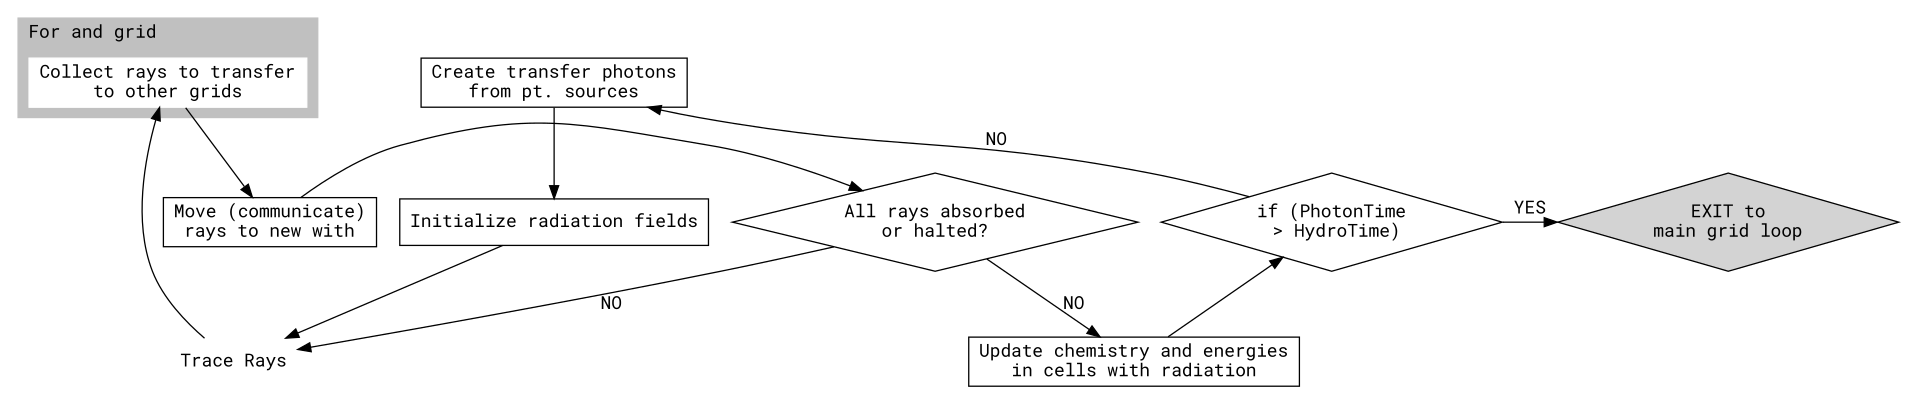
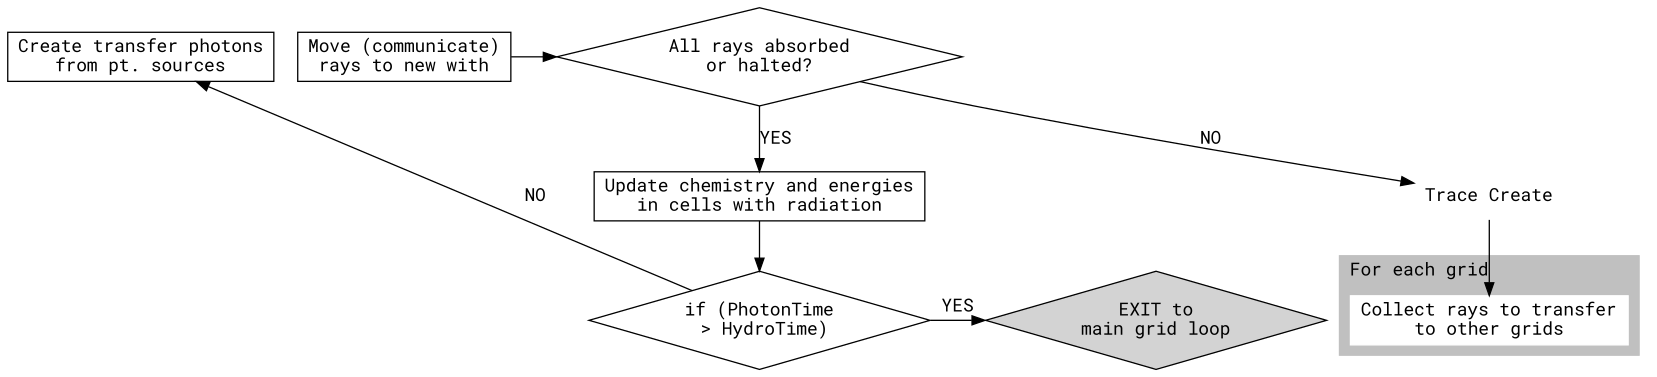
cluster "For and grid": label "For and grid" -> "For each grid"
edge "Collect rays to transfer to other grids" -> "Move (communicate) rays to new with": removed
node "Initialize radiation fields": removed
edge "All rays absorbed or halted?" -> "Update chemistry and energies in cells with radiation": label "NO" -> "YES"
node "Trace Rays": label "Trace Rays" -> "Trace Create"
